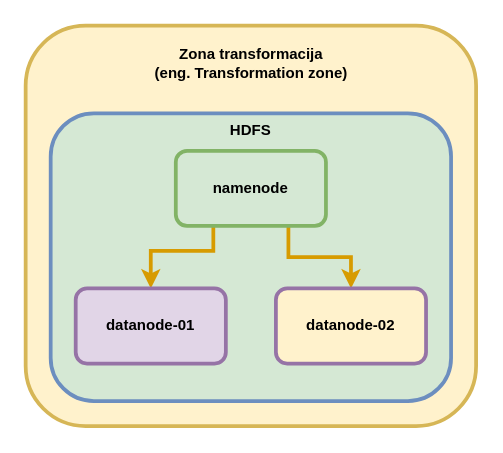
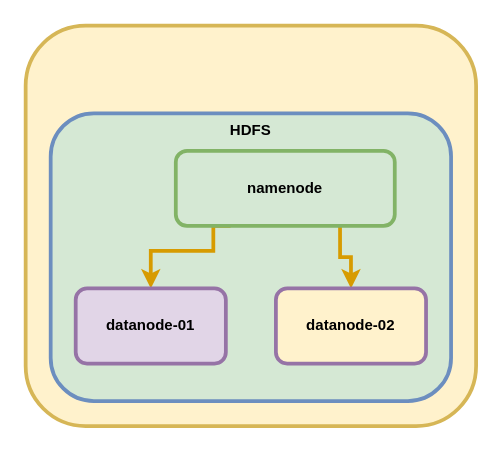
node "Zona transformacija (eng. Transformation zone)": removed
node "namenode": size 150x75 -> 219x75
